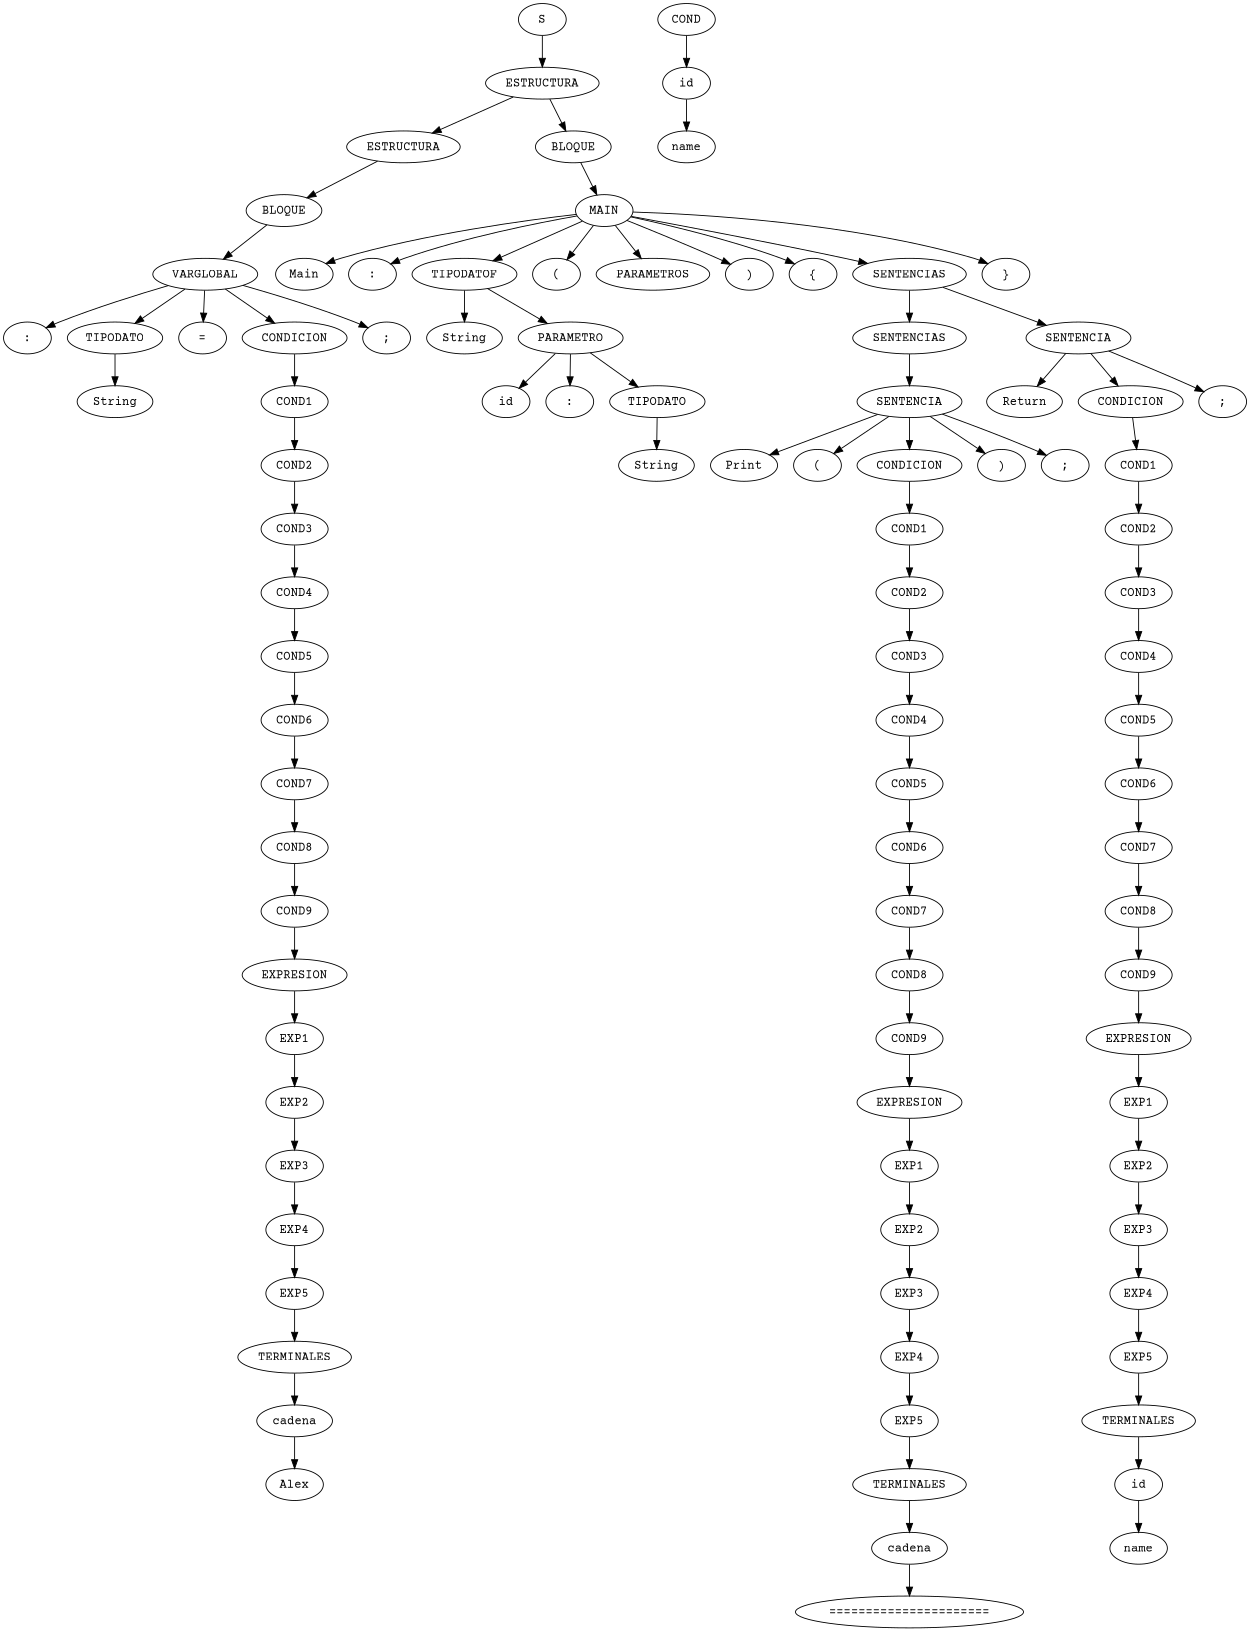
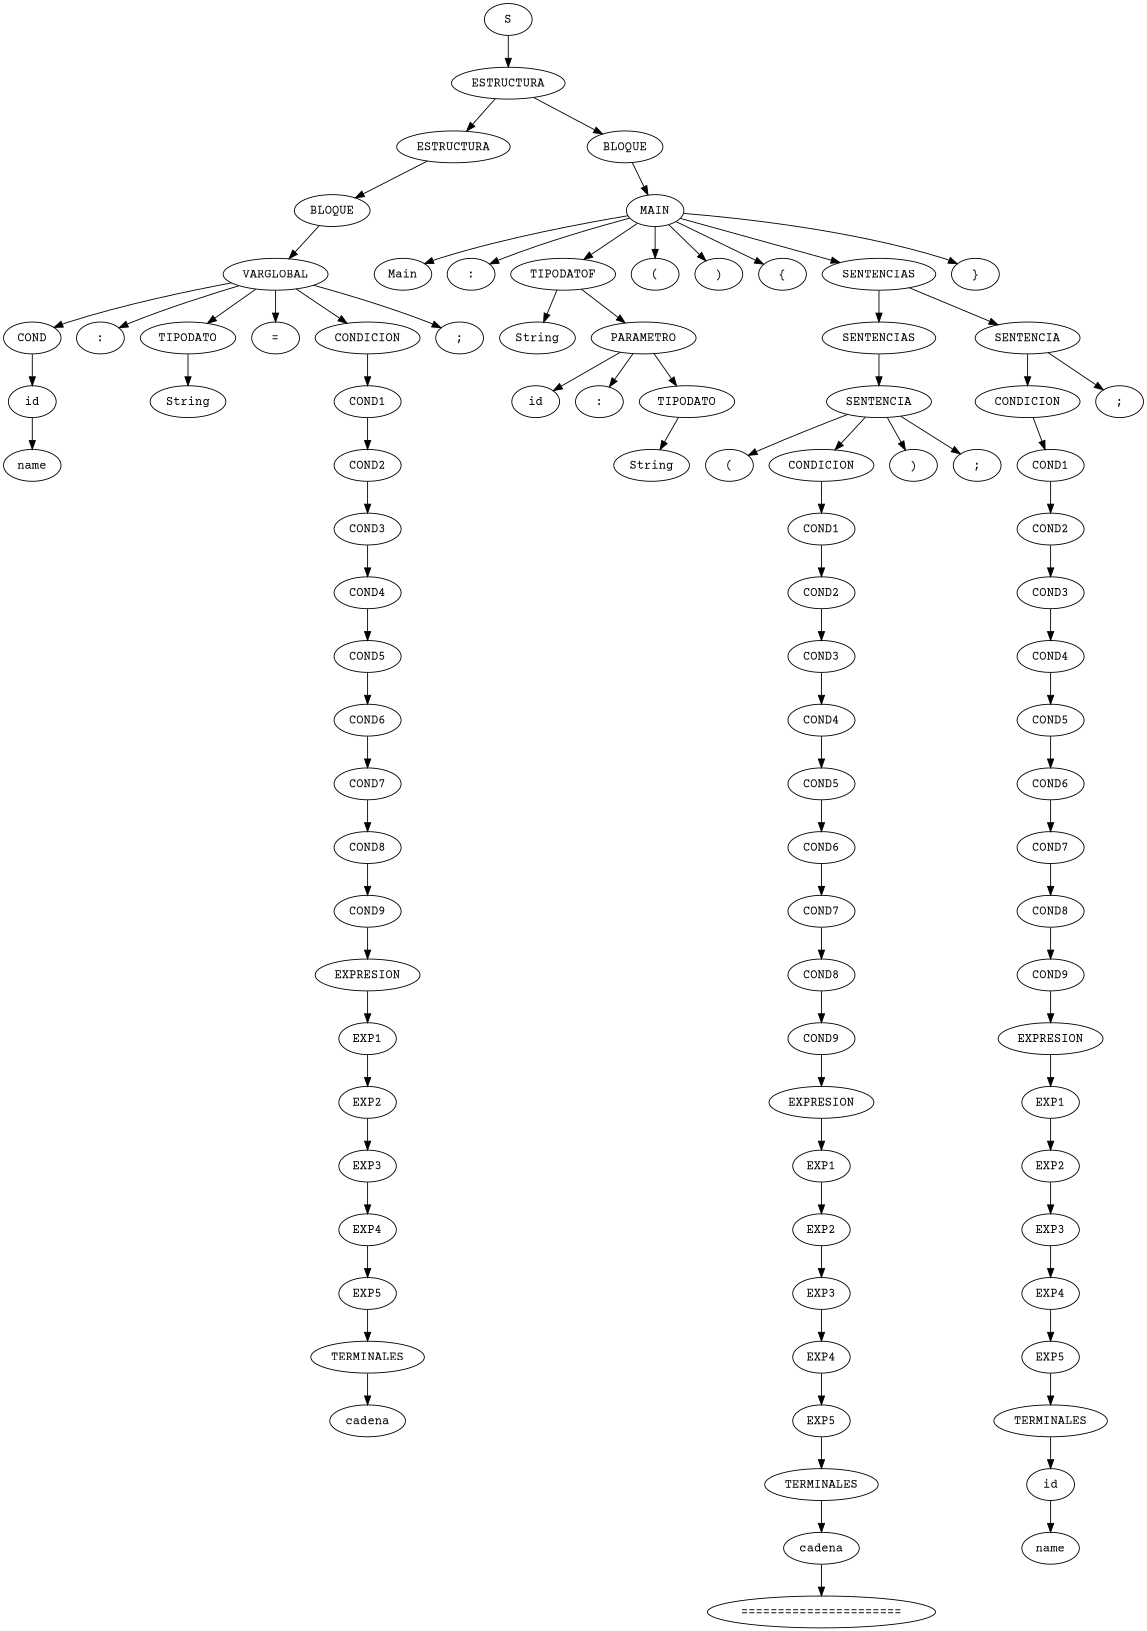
node "PARAMETROS": removed
edge "VARGLOBAL" -> "COND": added
node "Return": removed
node "Print": removed
node "Alex": removed
